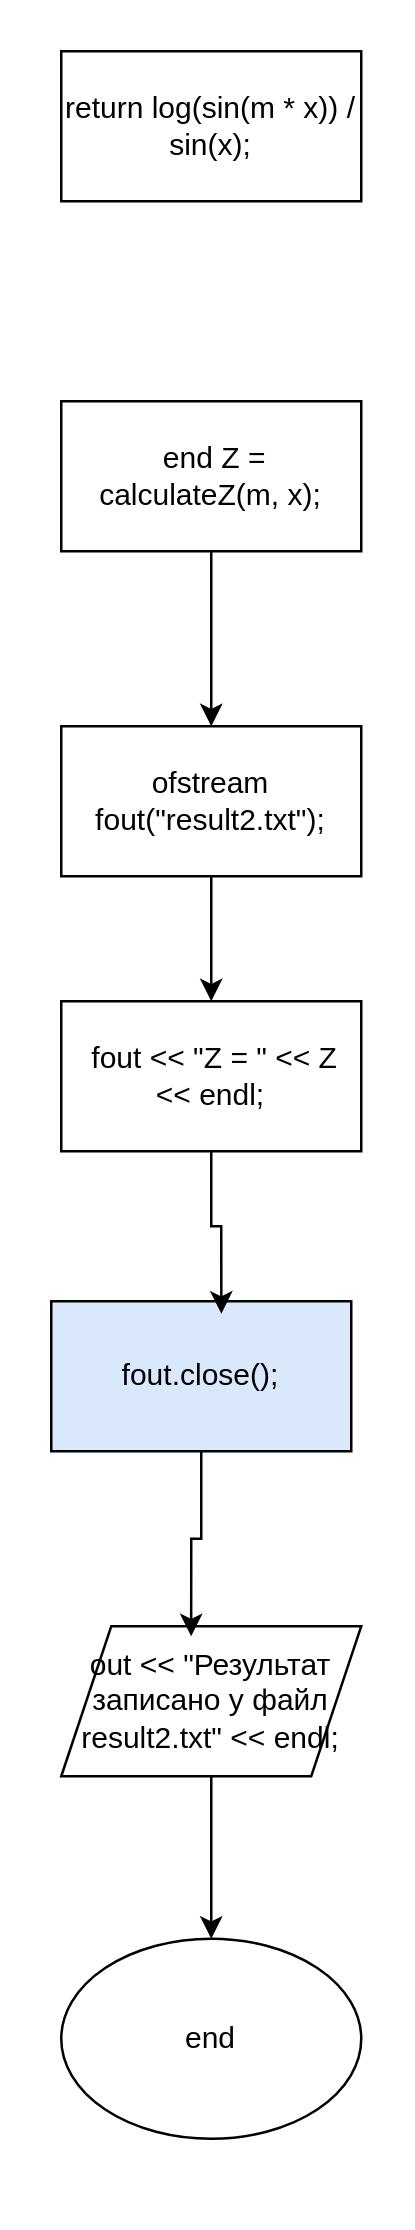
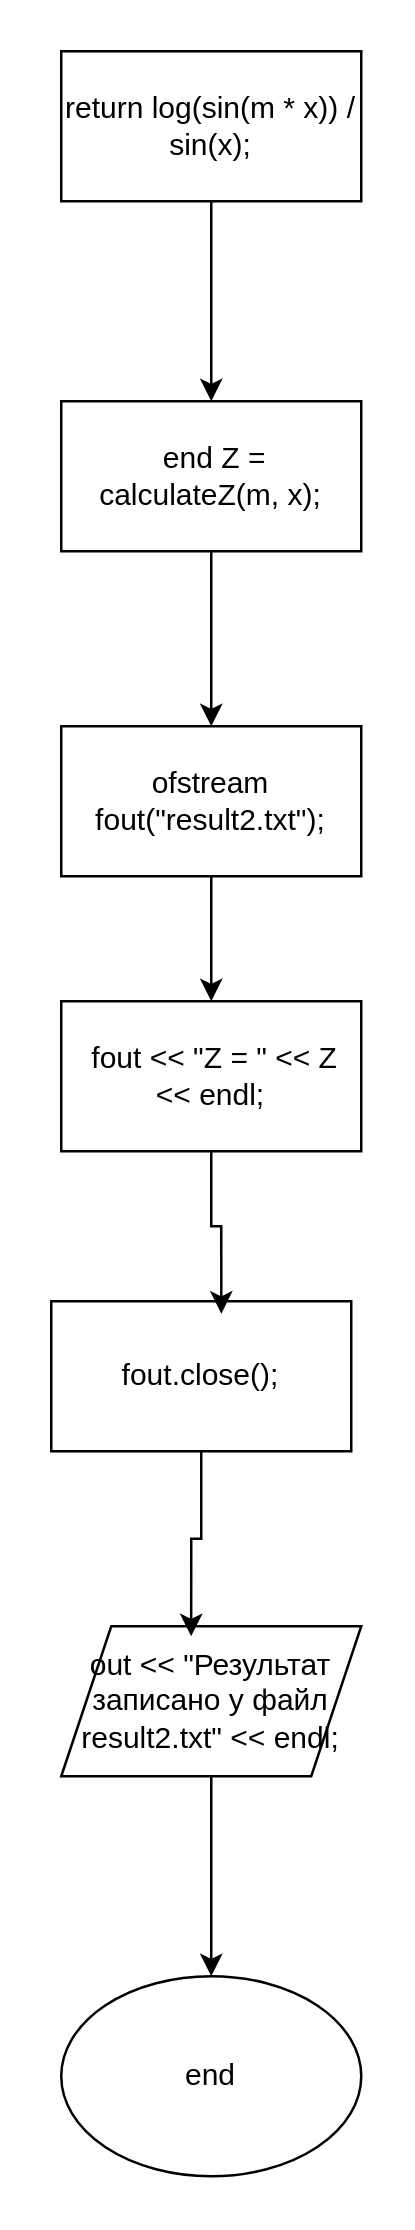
edge "return log(sin(m * x)) / sin(x);" -> "end Z = calculateZ(m, x);": added
node "fout.close();": fillcolor #dae8fc -> #ffffff
node "end": moved (211, 2039) -> (211, 2076)
